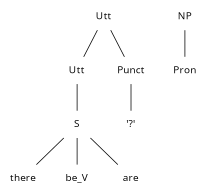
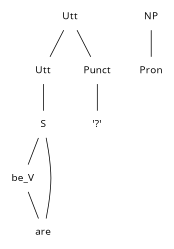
node "there": removed
edge "be_V" -- "are": added
